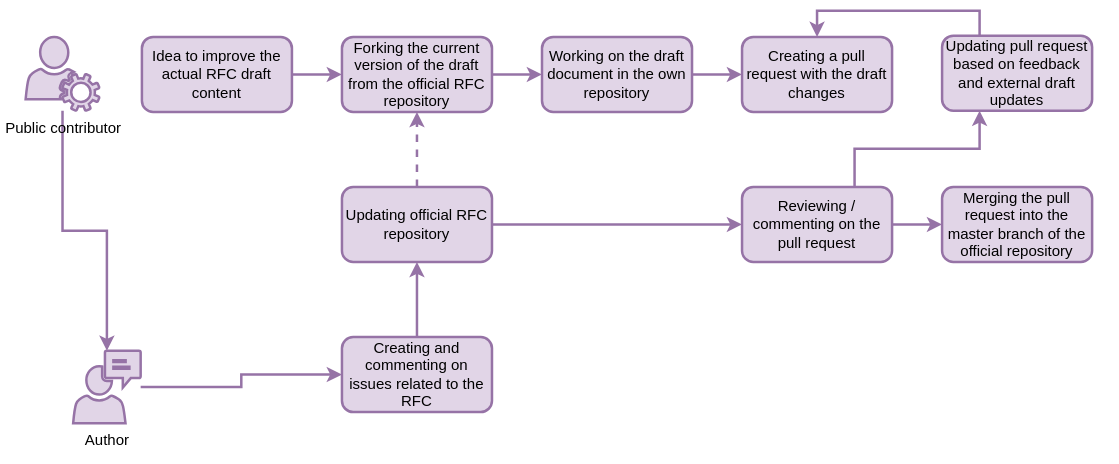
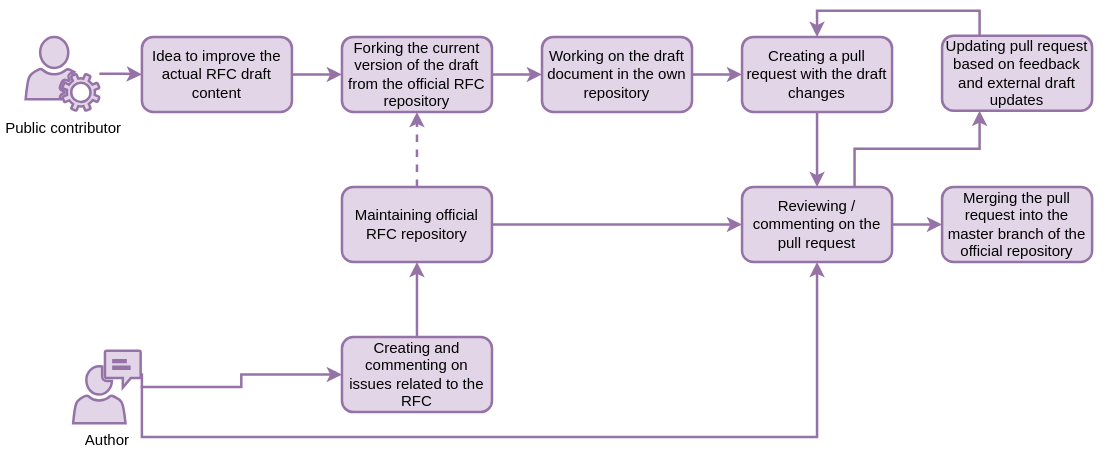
edge "Creating a pull request with the draft changes" -> "Reviewing / commenting on the pull request": added
node "Updating official RFC repository": label "Updating official RFC repository" -> "Maintaining official RFC repository"
edge "Public contributor" -> "Author": now "Public contributor" -> "Idea to improve the actual RFC draft content"
edge "Author" -> "Reviewing / commenting on the pull request": added
